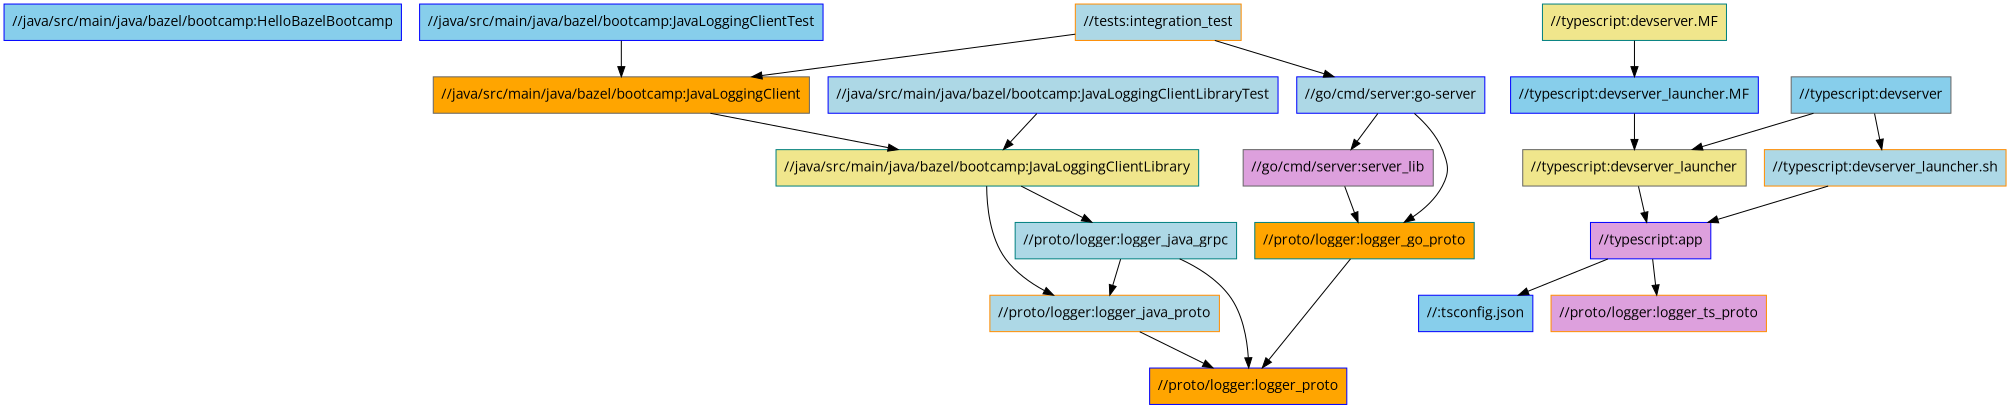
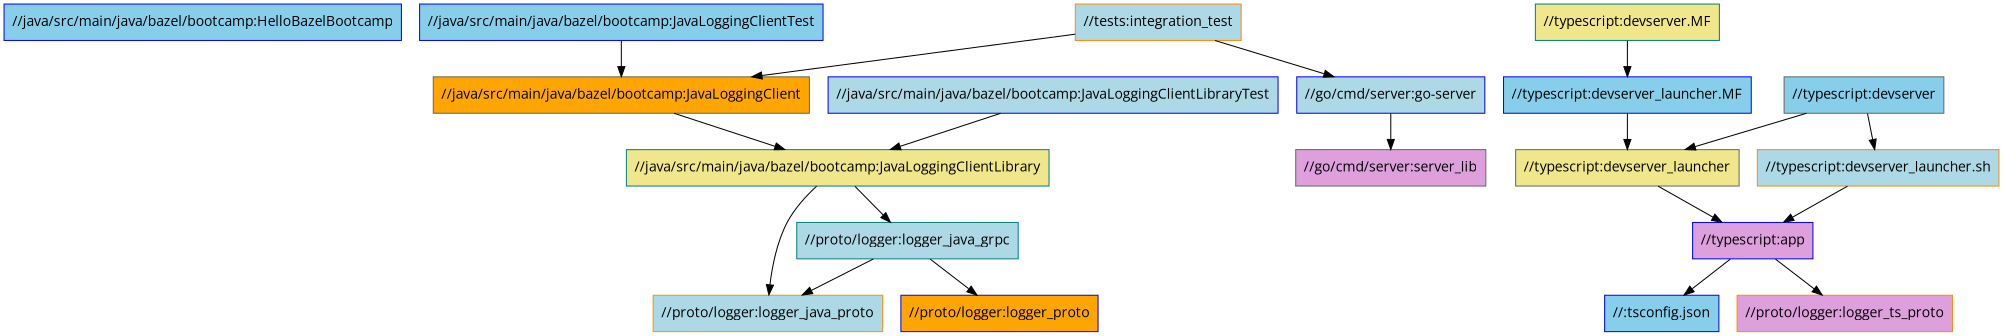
node "//proto/logger:logger_go_proto": removed
edge "//proto/logger:logger_java_proto" -> "//proto/logger:logger_proto": removed
